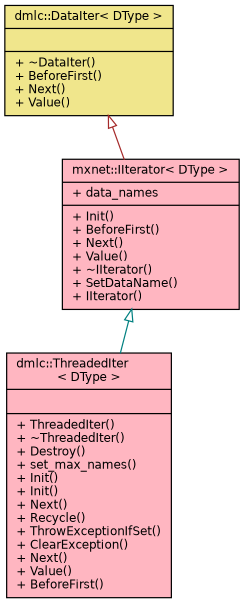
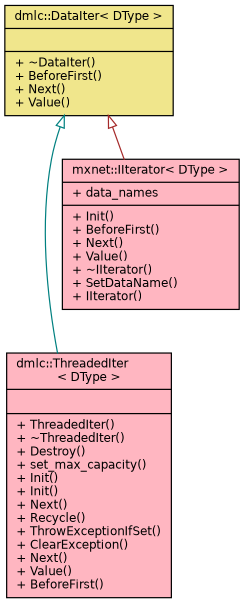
edge "dmlc::ThreadedIter" -> "mxnet::IIterator< DType >": now "dmlc::ThreadedIter" -> "dmlc::DataIter< DType >"
node "dmlc::ThreadedIter": text "+ set_max_names()" -> "+ set_max_capacity()"
